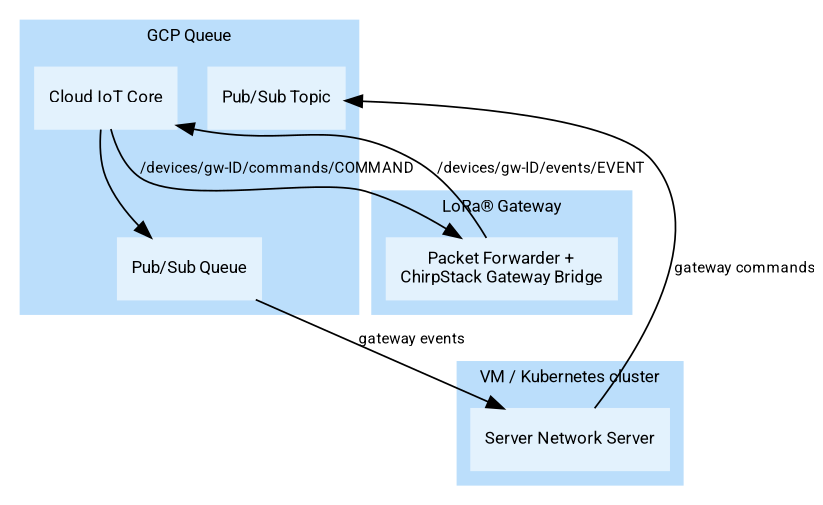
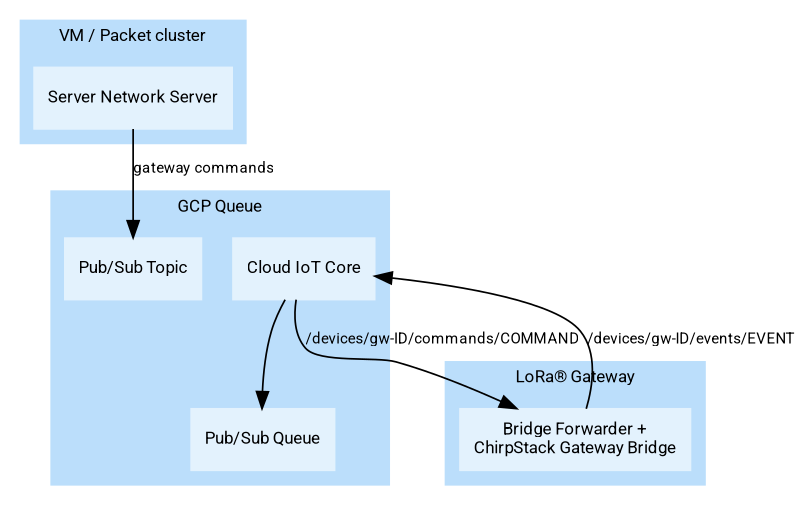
node "Packet Forwarder + ChirpStack Gateway Bridge": label "Packet Forwarder + ChirpStack Gateway Bridge" -> "Bridge Forwarder + ChirpStack Gateway Bridge"
edge "Pub/Sub Queue" -> "Server Network Server": removed, label "gateway events"
cluster "VM / Kubernetes cluster": label "VM / Kubernetes cluster" -> "VM / Packet cluster"
